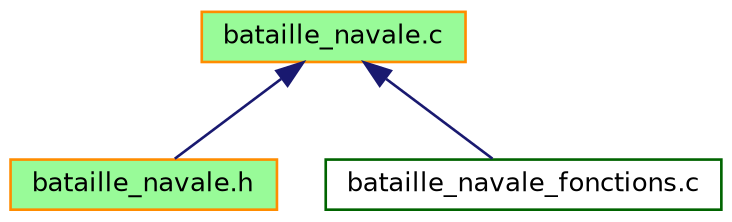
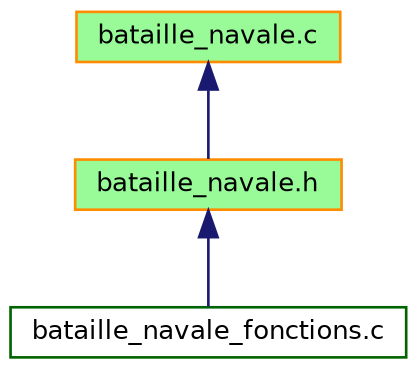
edge "bataille_navale_fonctions.c" -> "bataille_navale.c": now "bataille_navale_fonctions.c" -> "bataille_navale.h"
